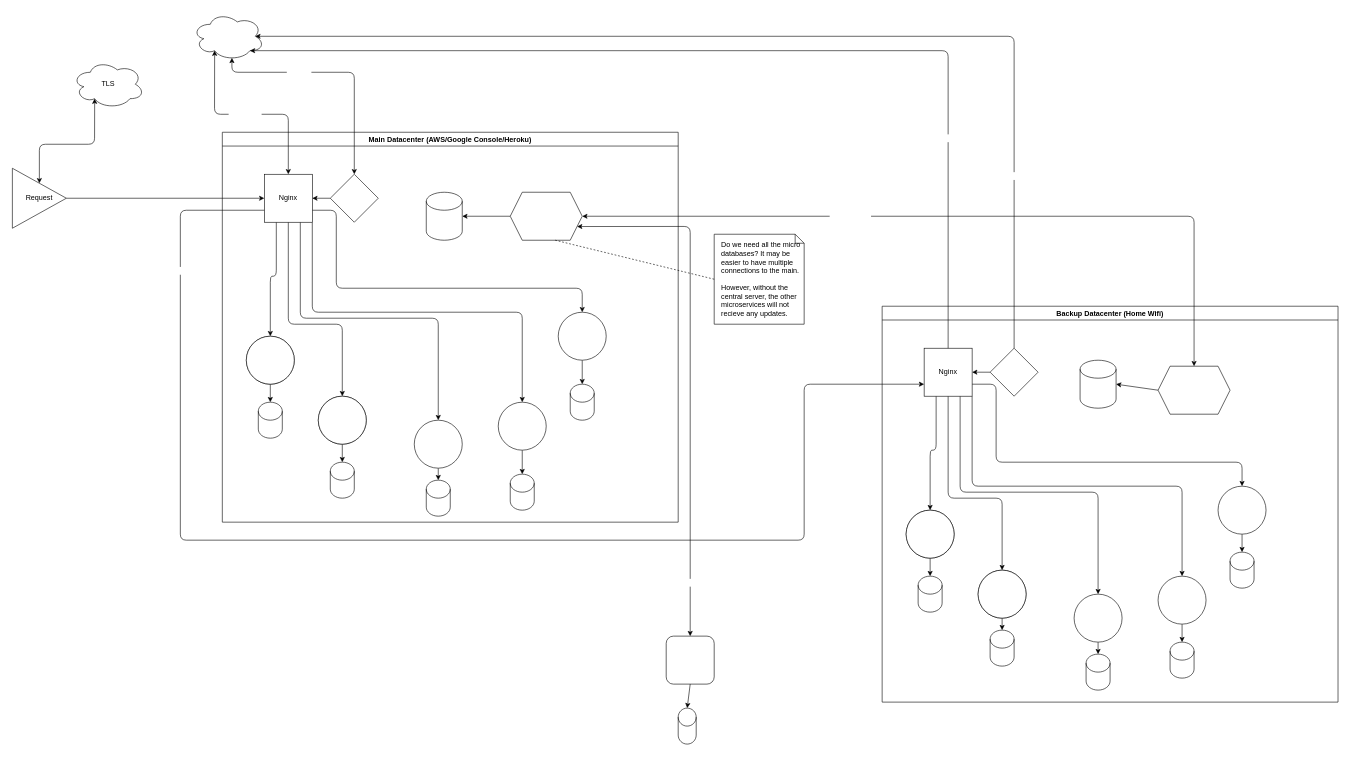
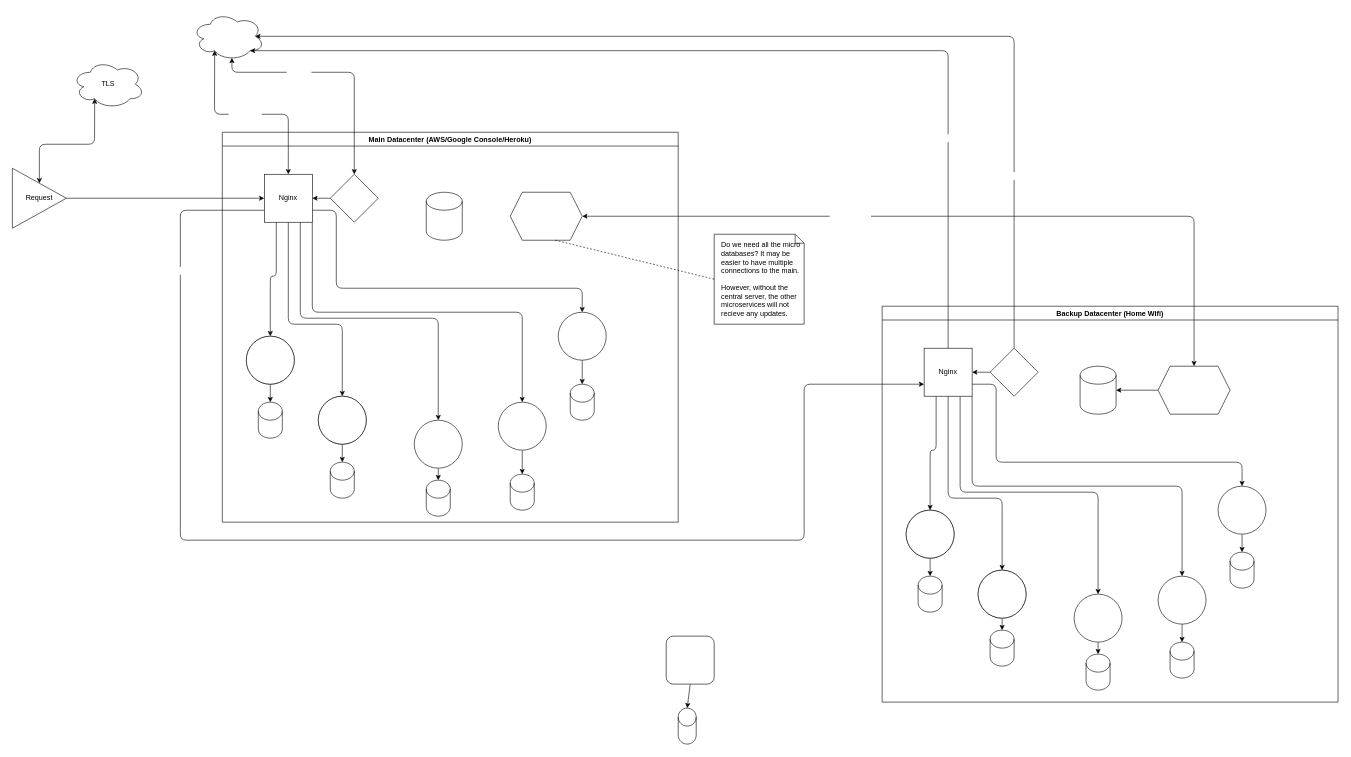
edge "Central Server" -> "Main DB": removed
edge "Central Server" -- "External Microservice (app)": removed, label "TCP over TLS"
node "Backup DB": moved (1098, 384) -> (1098, 390)
